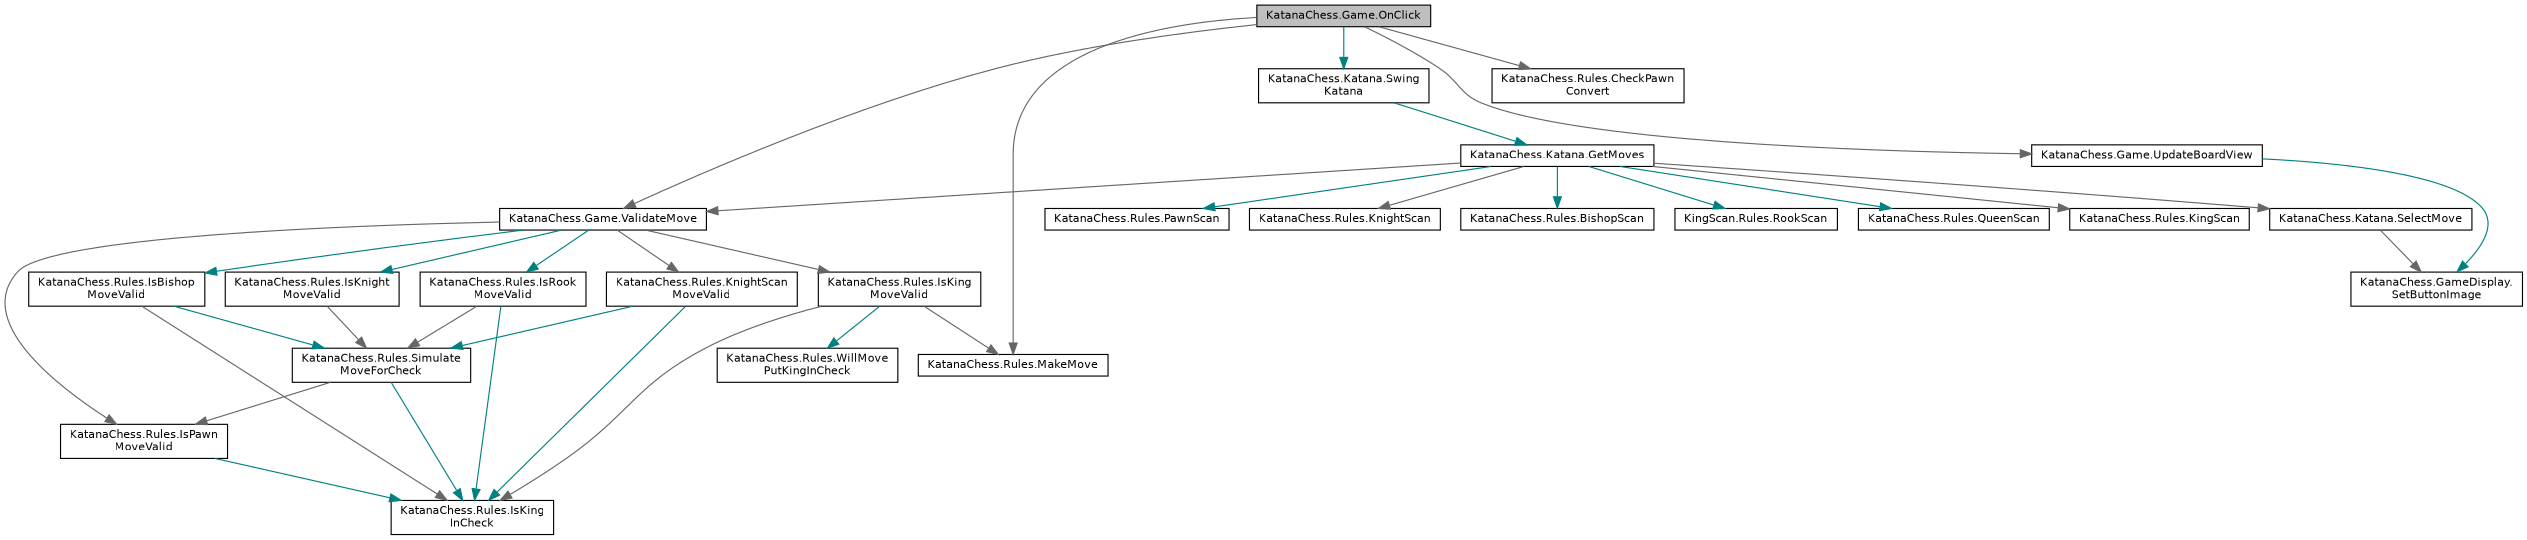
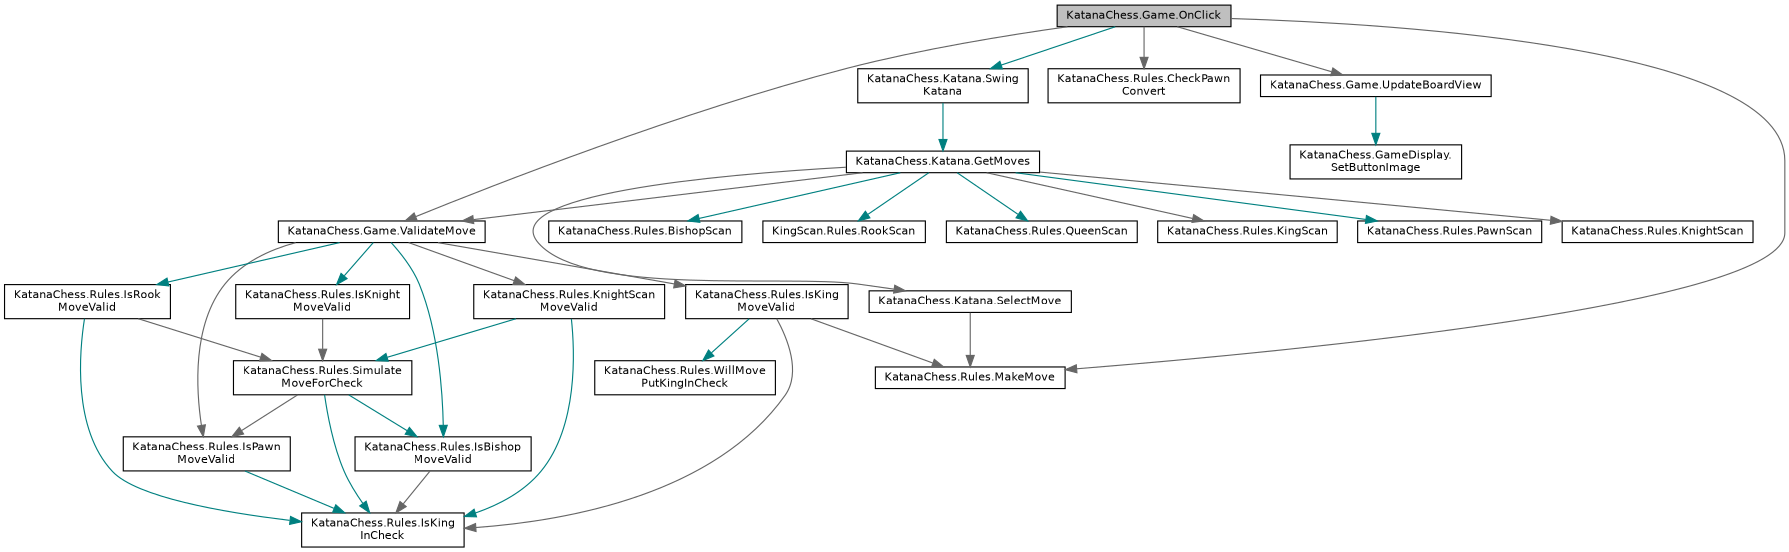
edge "KatanaChess.Katana.SelectMove" -> "KatanaChess.GameDisplay. SetButtonImage": now "KatanaChess.Katana.SelectMove" -> "KatanaChess.Rules.MakeMove"
edge "KatanaChess.Rules.IsBishop MoveValid" -> "KatanaChess.Rules.Simulate MoveForCheck": reversed
